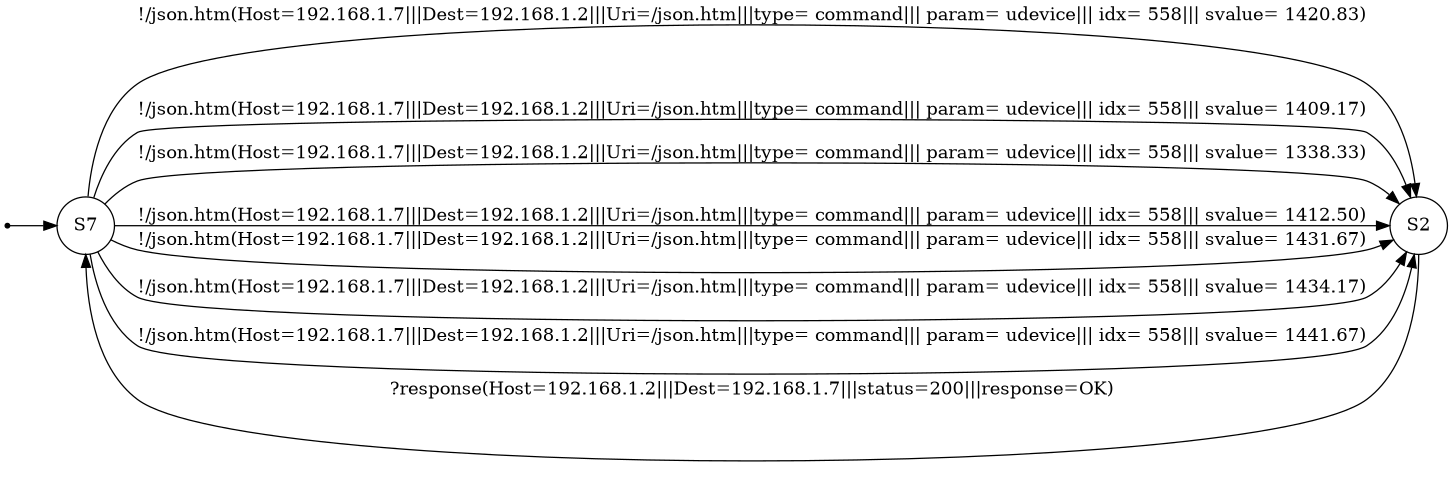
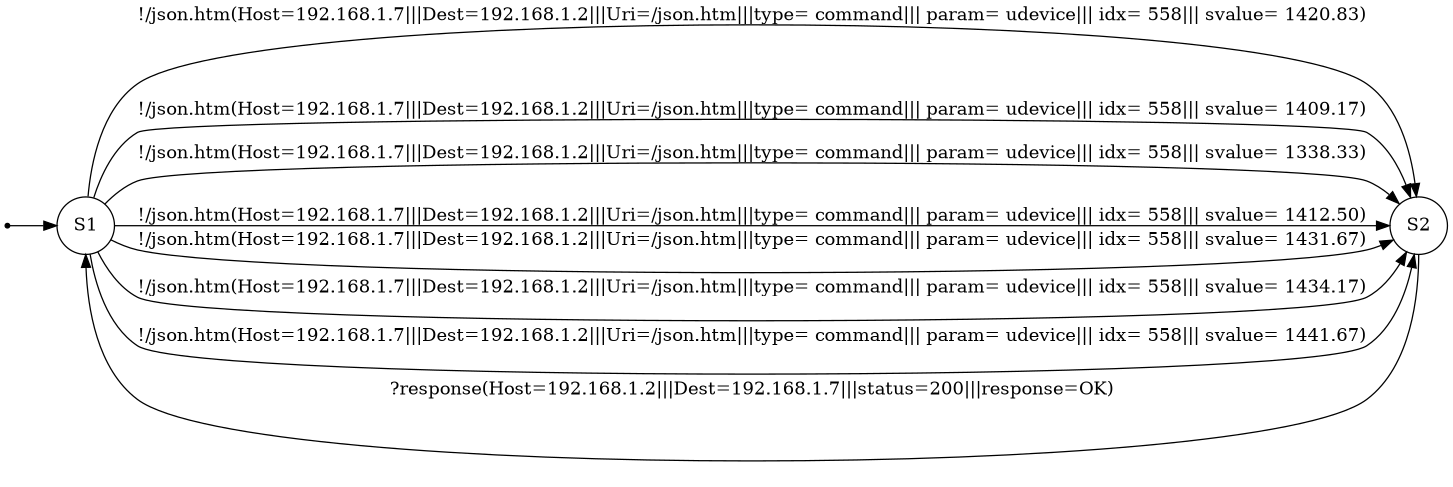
node "S7": label "S7" -> "S1"
